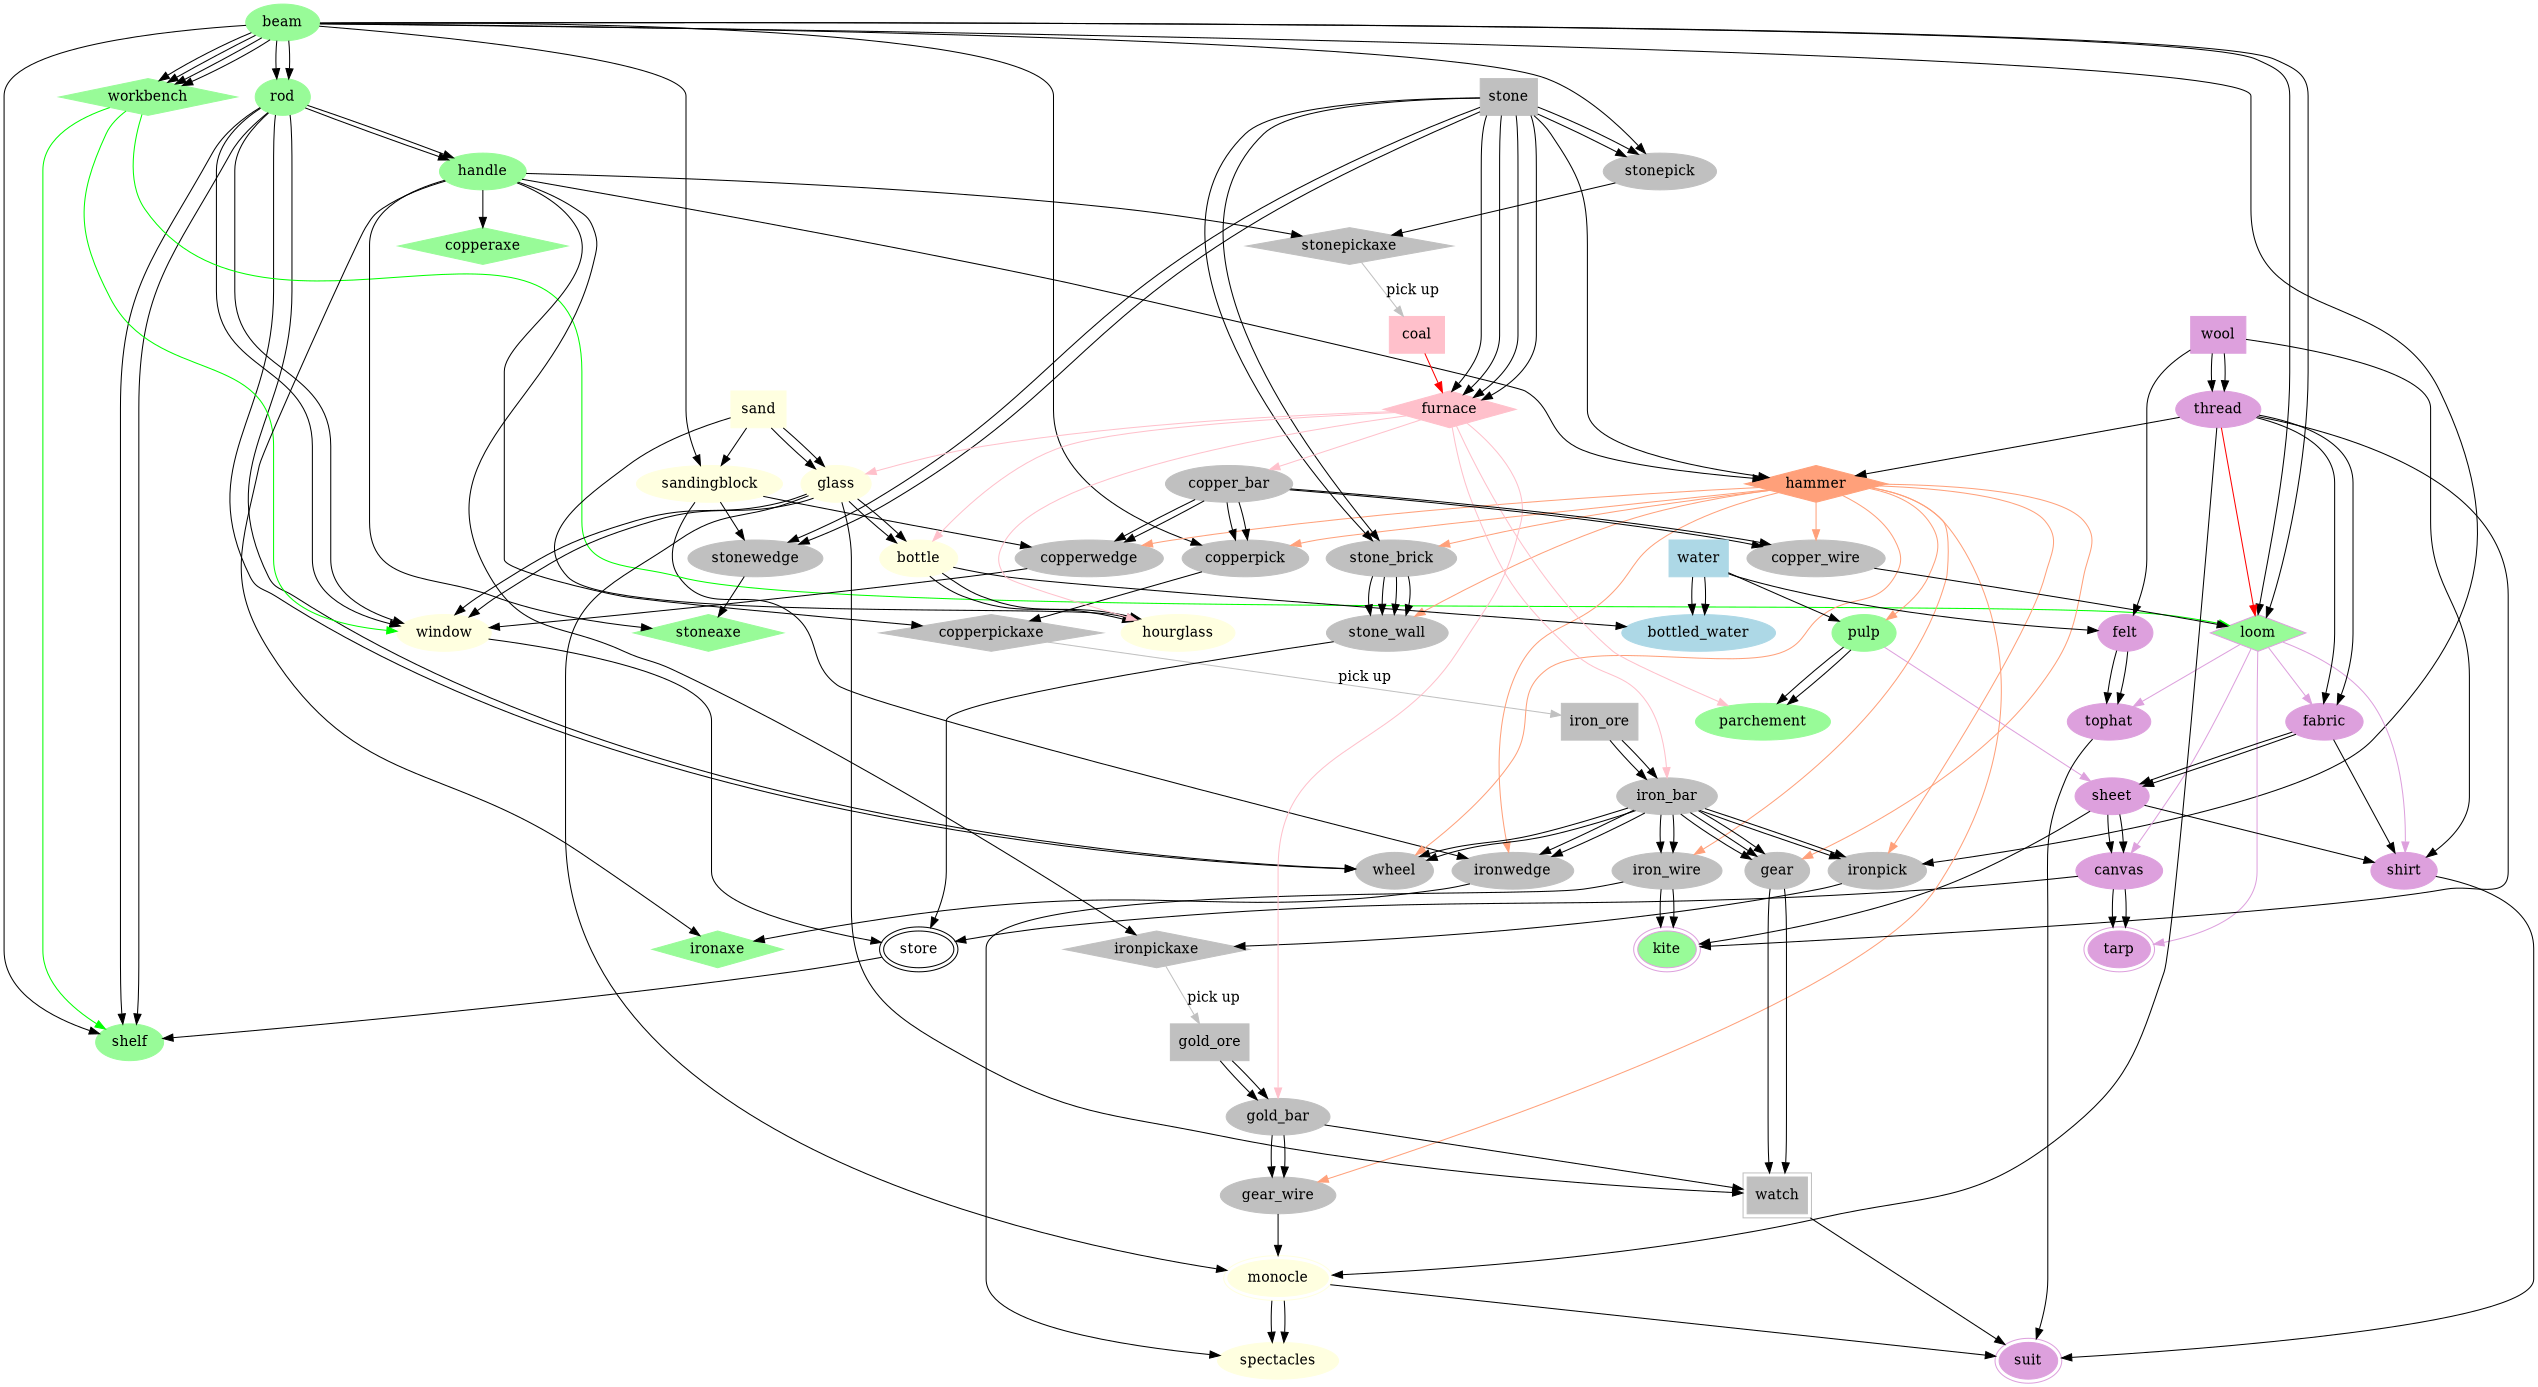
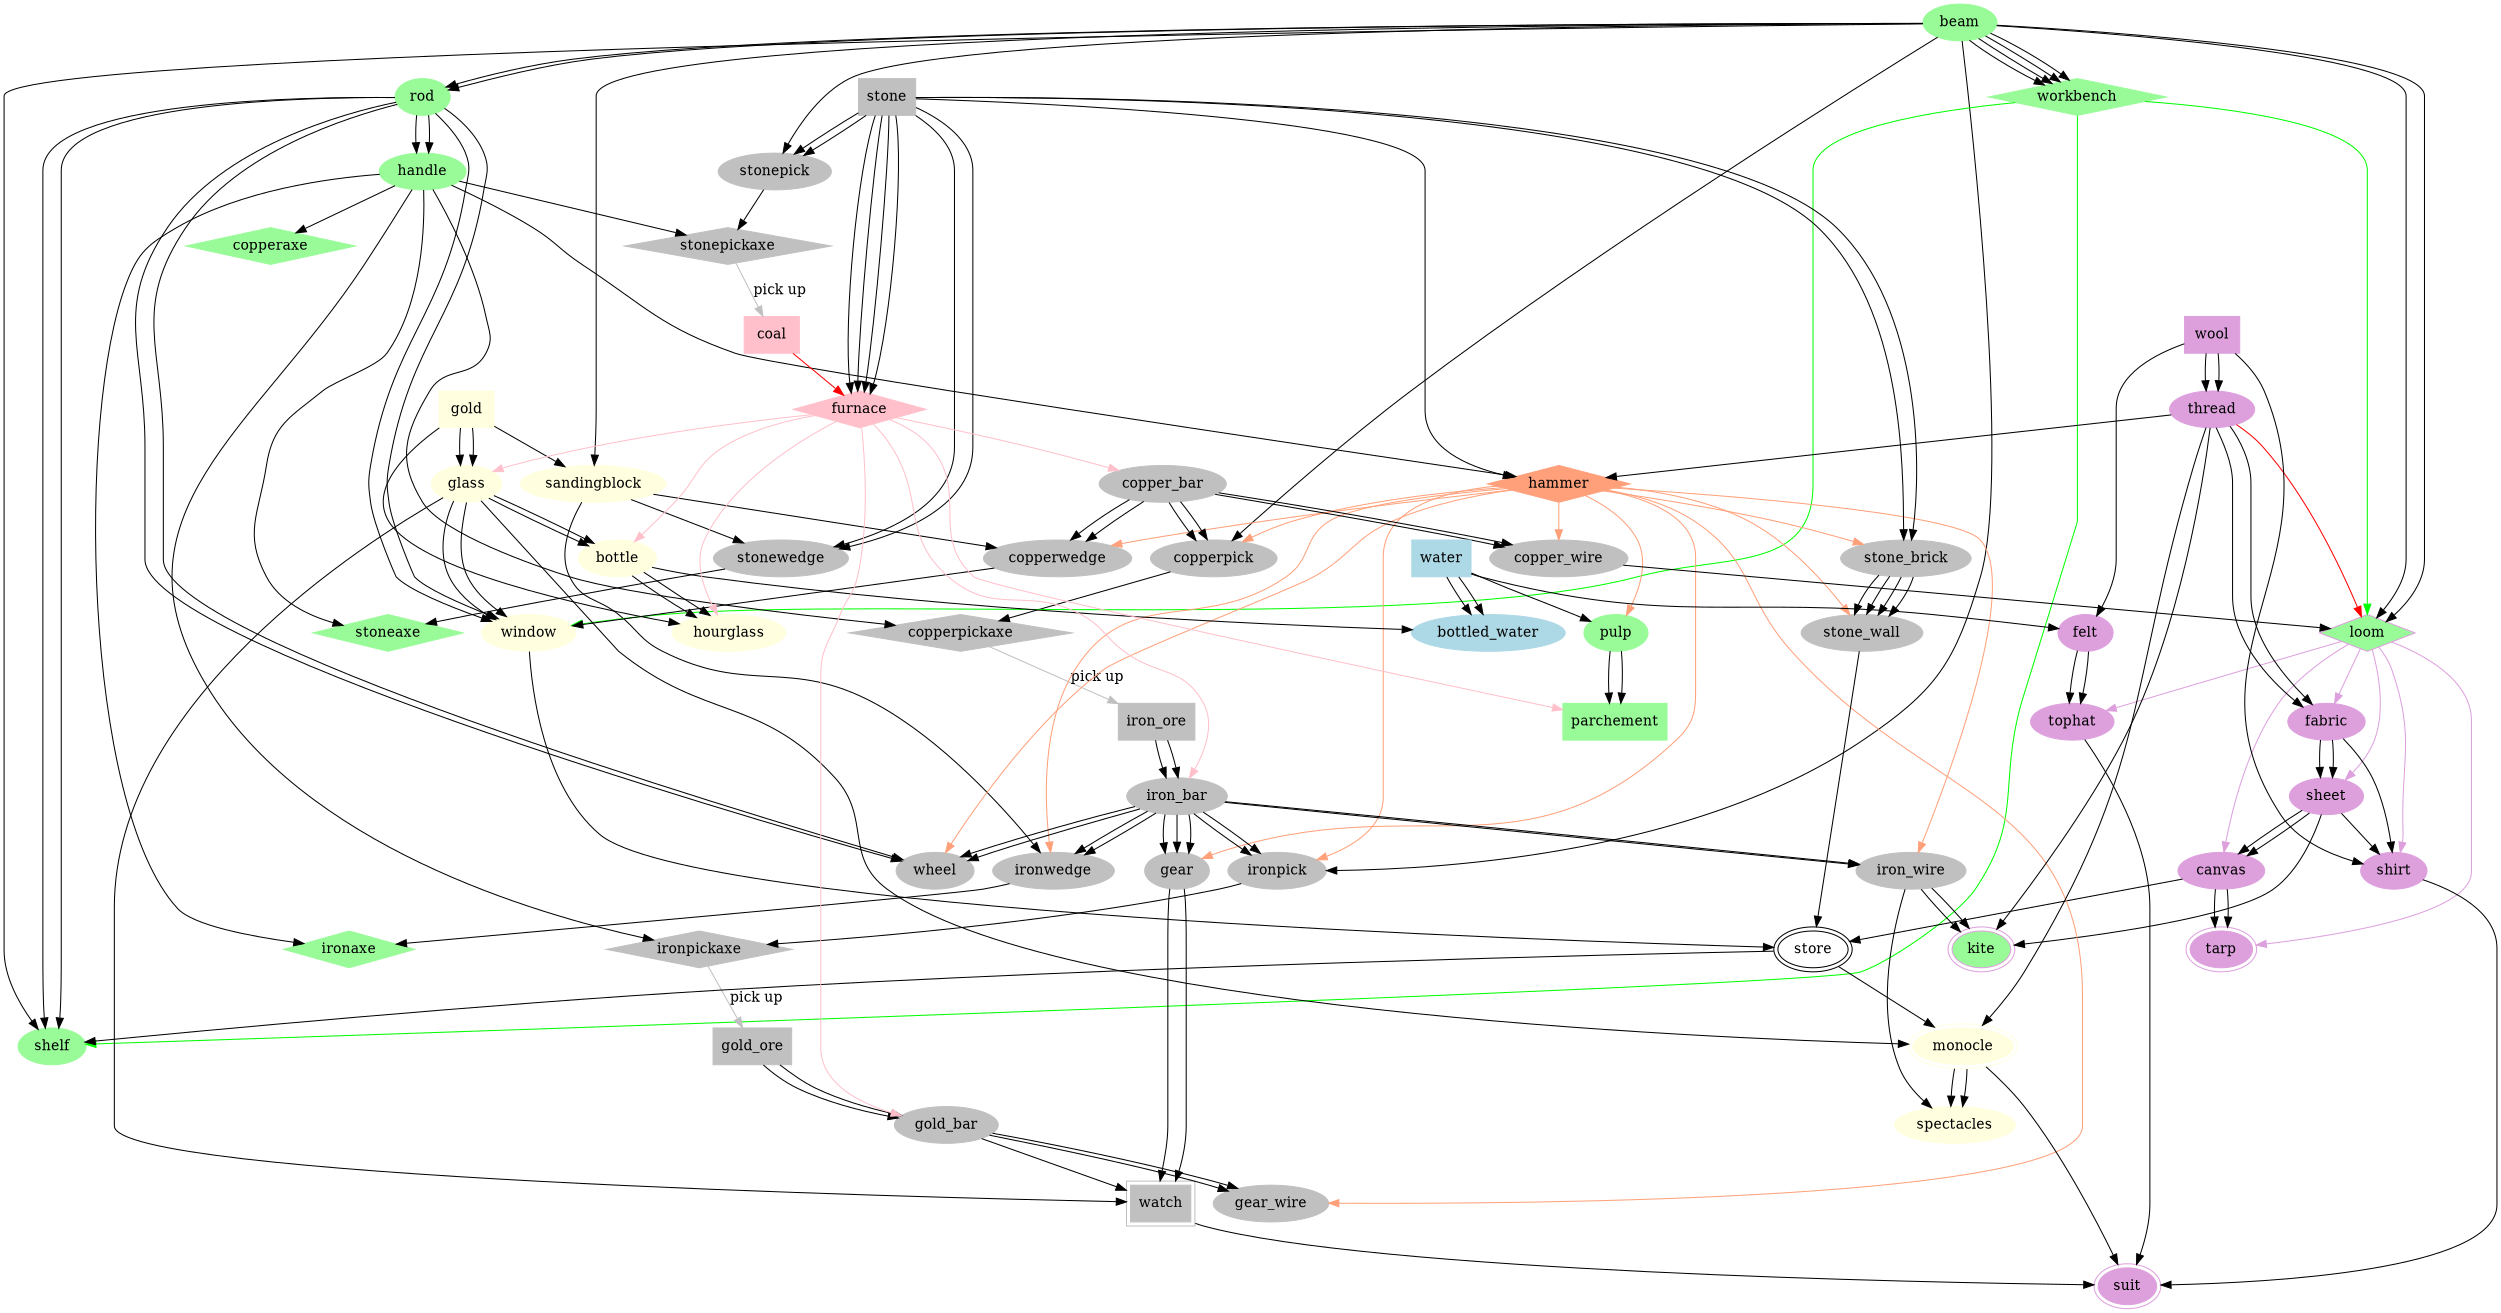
node "sand": label "sand" -> "gold"
edge "pulp" -> "sheet": now "loom" -> "sheet"
node "parchement": shape ellipse -> box
edge "gear_wire" -> "monocle": now "store" -> "monocle"
